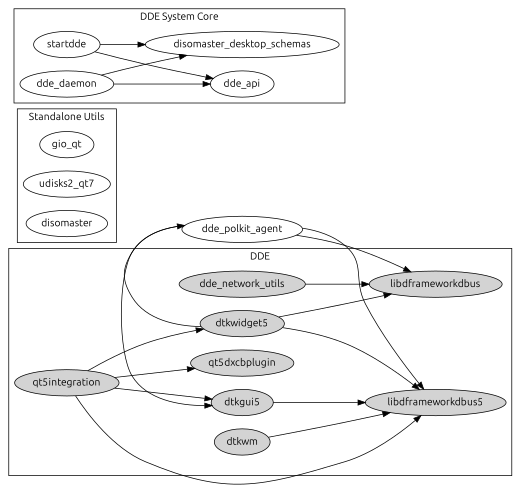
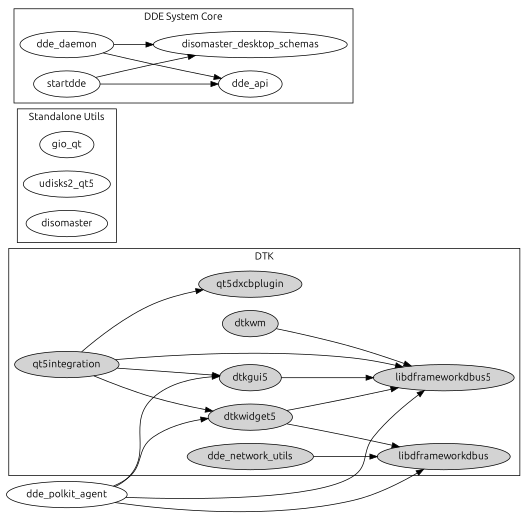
node "udisks2_qt7": label "udisks2_qt7" -> "udisks2_qt5"
cluster "DDE": label "DDE" -> "DTK"
edge "dtkwidget5" -> "dde_polkit_agent": reversed
